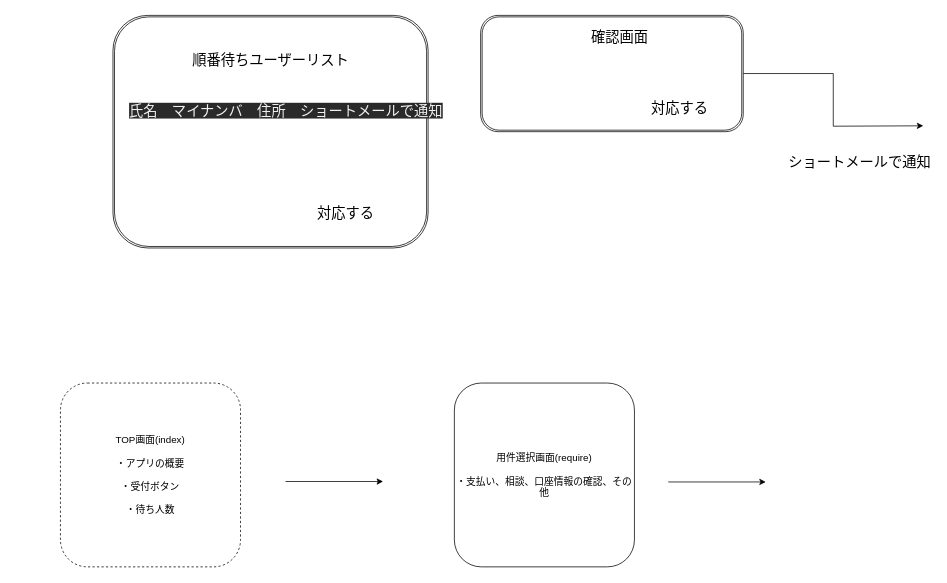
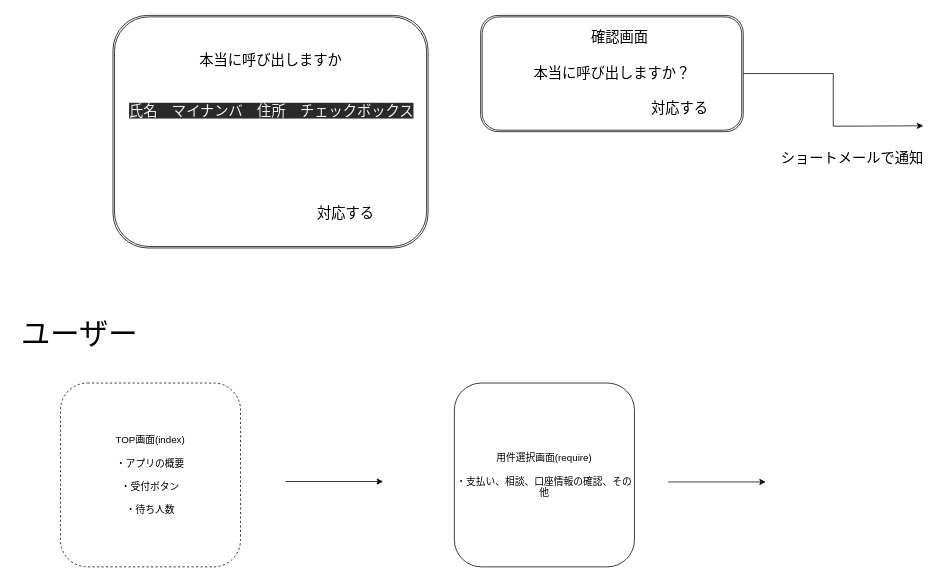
node "順番待ちユーザーリスト": label "順番待ちユーザーリスト" -> "本当に呼び出しますか"
node "本当に呼び出しますか？": added
node "氏名 マイナンバ 住所 ショートメールで通知": label "氏名 マイナンバ 住所 ショートメールで通知" -> "氏名 マイナンバ 住所 チェックボックス"
node "ショートメールで通知": moved (859, 162) -> (852, 159)
node "ユーザー": added
